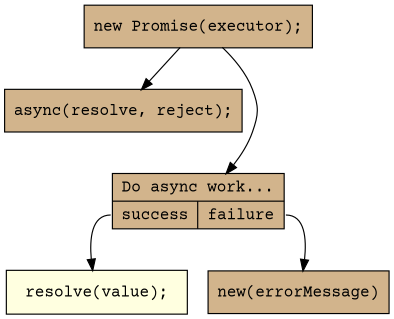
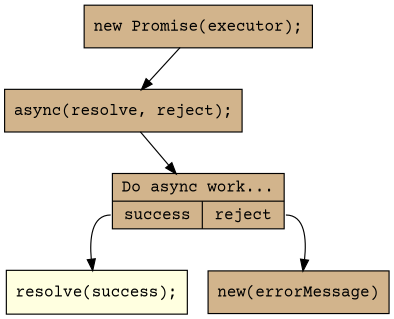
edge "new Promise(executor);" -> "Do async work...": now "async(resolve, reject);" -> "Do async work..."
node "Do async work...": text "failure" -> "reject"
node "resolve(value);": label "resolve(value);" -> "resolve(success);"
